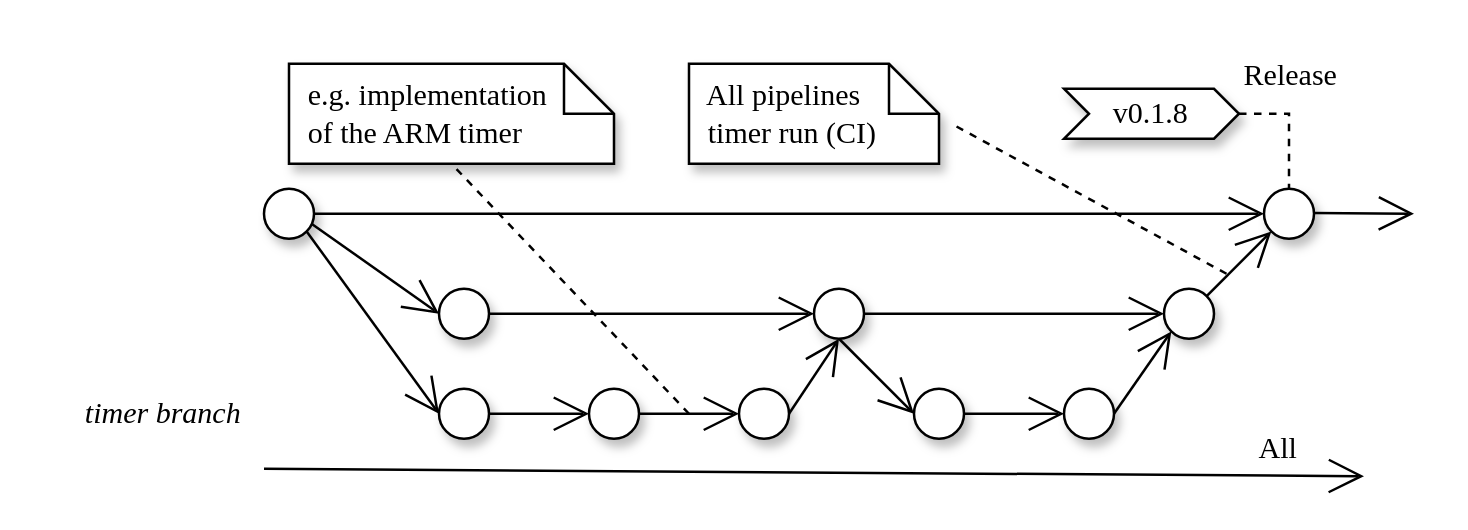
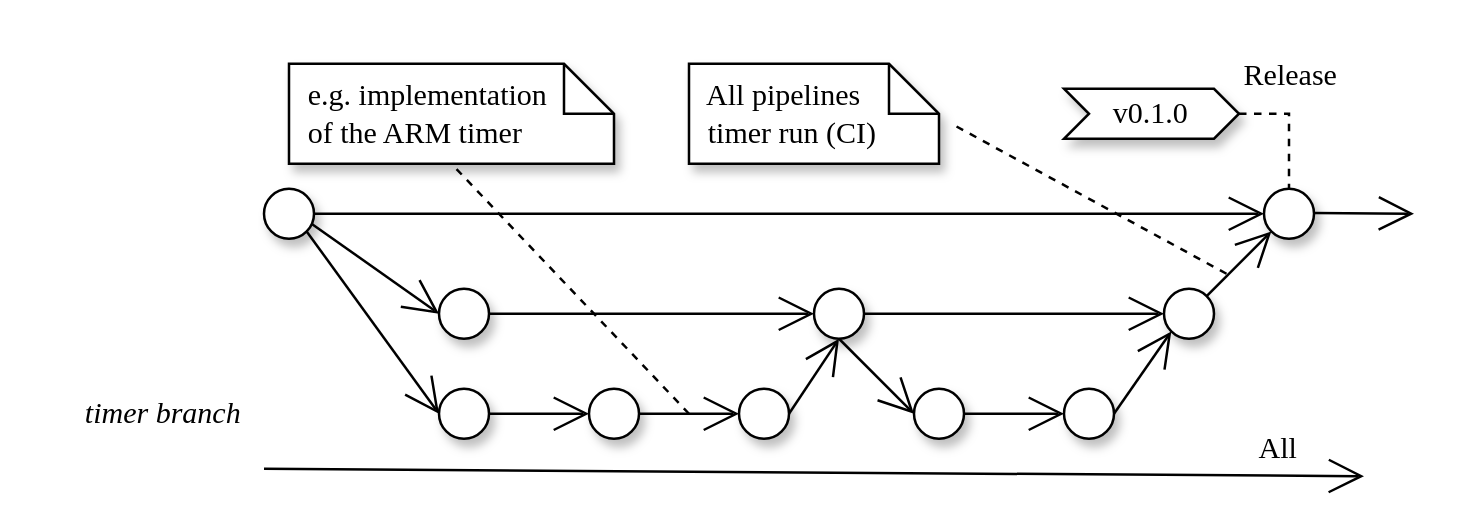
node "v0.1.8": label "v0.1.8" -> "v0.1.0"
